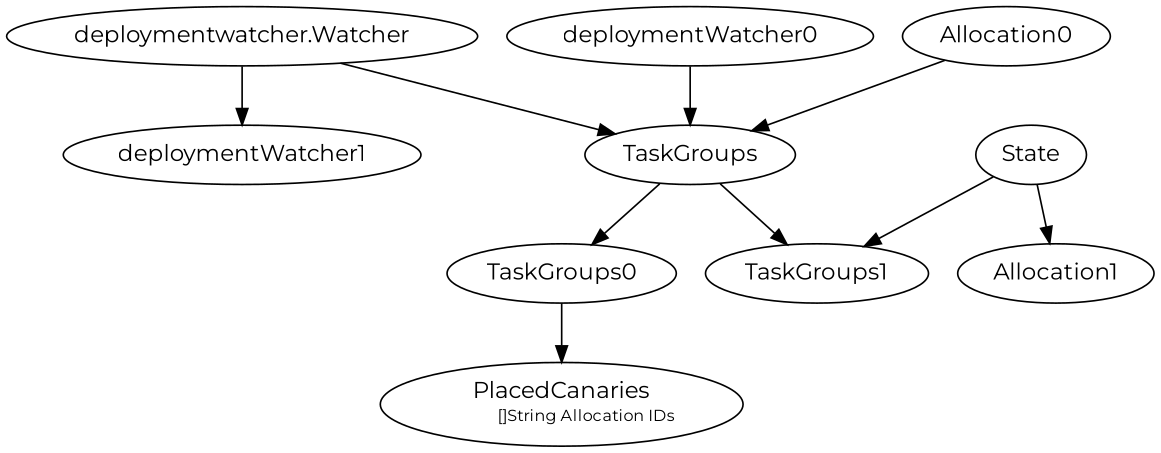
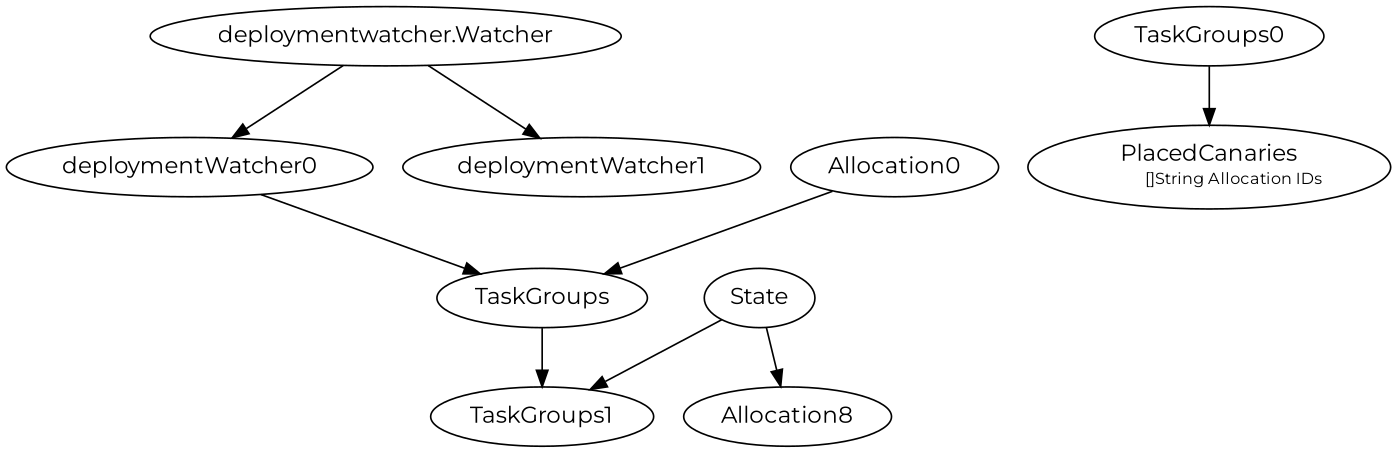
edge "deploymentwatcher.Watcher" -> "TaskGroups": now "deploymentwatcher.Watcher" -> "deploymentWatcher0"
edge "TaskGroups" -> "TaskGroups0": removed
node "Allocation1": label "Allocation1" -> "Allocation8"
